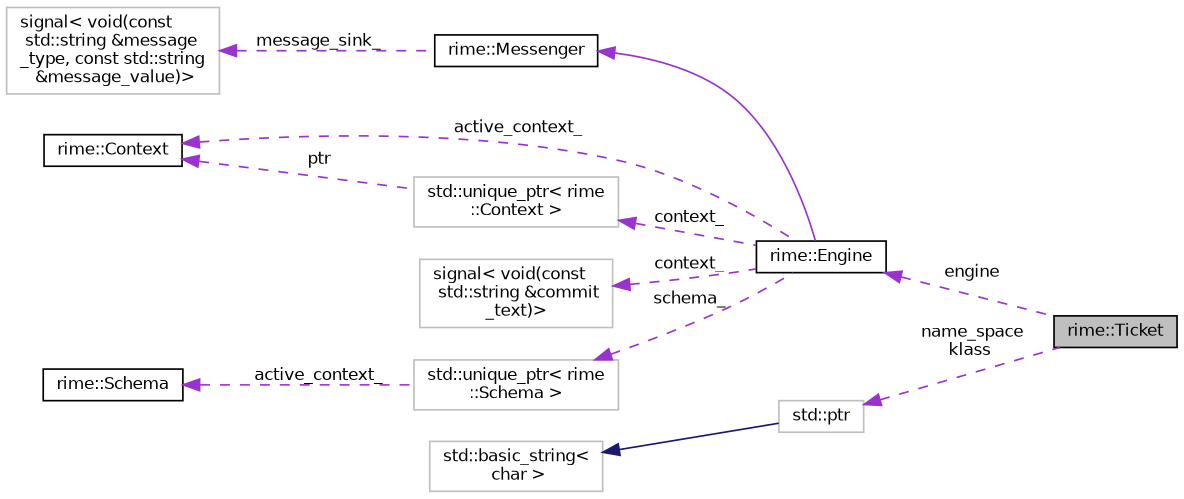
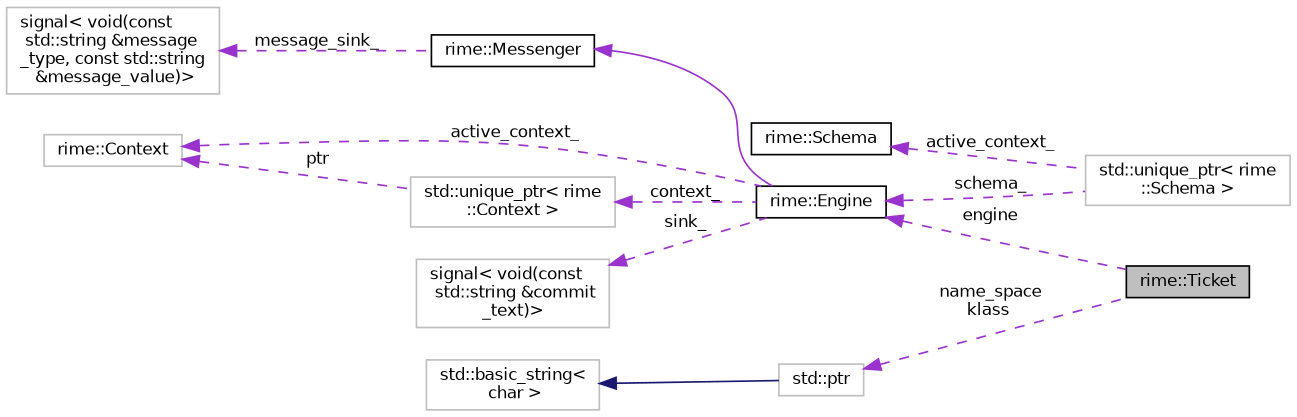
node "rime::Context": color black -> grey75
edge "rime::Engine" -> "signal< void(const std::string &commit _text)>": label " context_" -> " sink_"
edge "rime::Engine" -> "std::unique_ptr< rime ::Schema >": reversed
